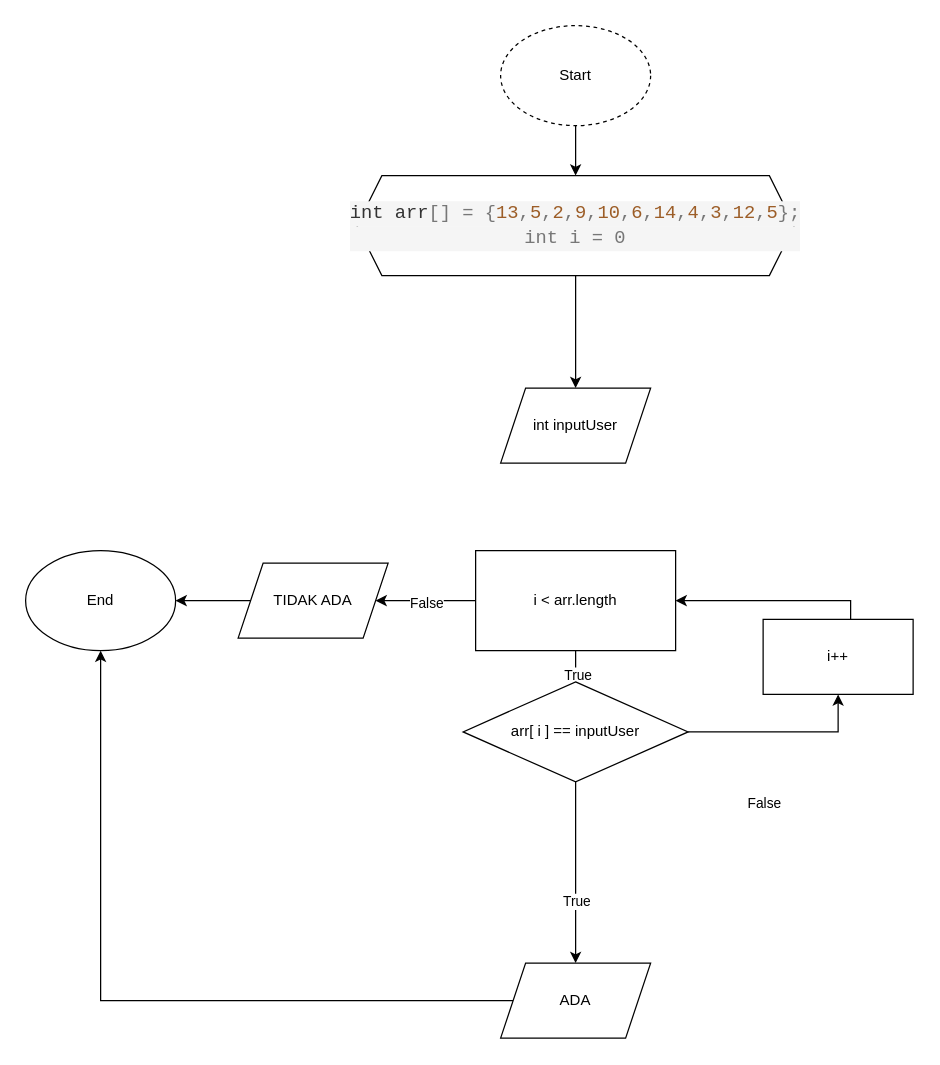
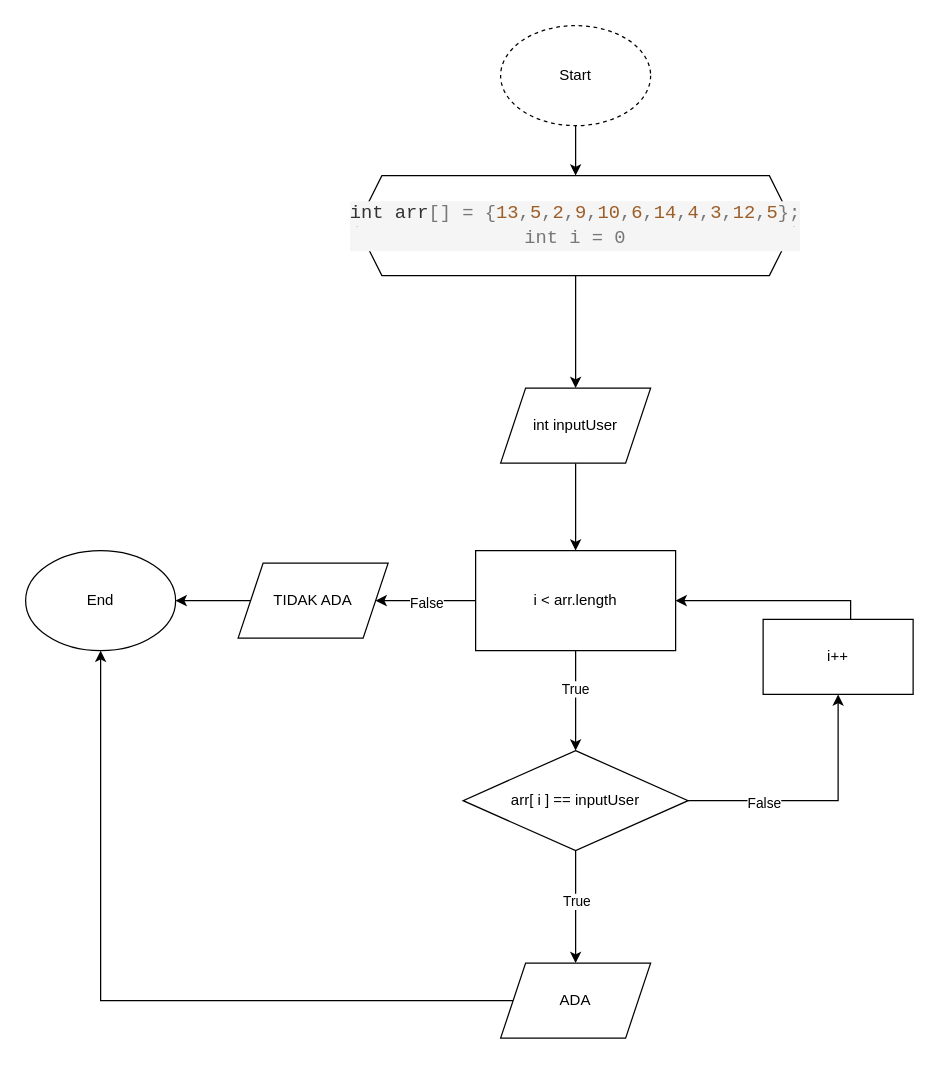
edge "int inputUser" -> "i < arr.length": added
node "arr[ i ] == inputUser": moved (576, 732) -> (576, 801)
